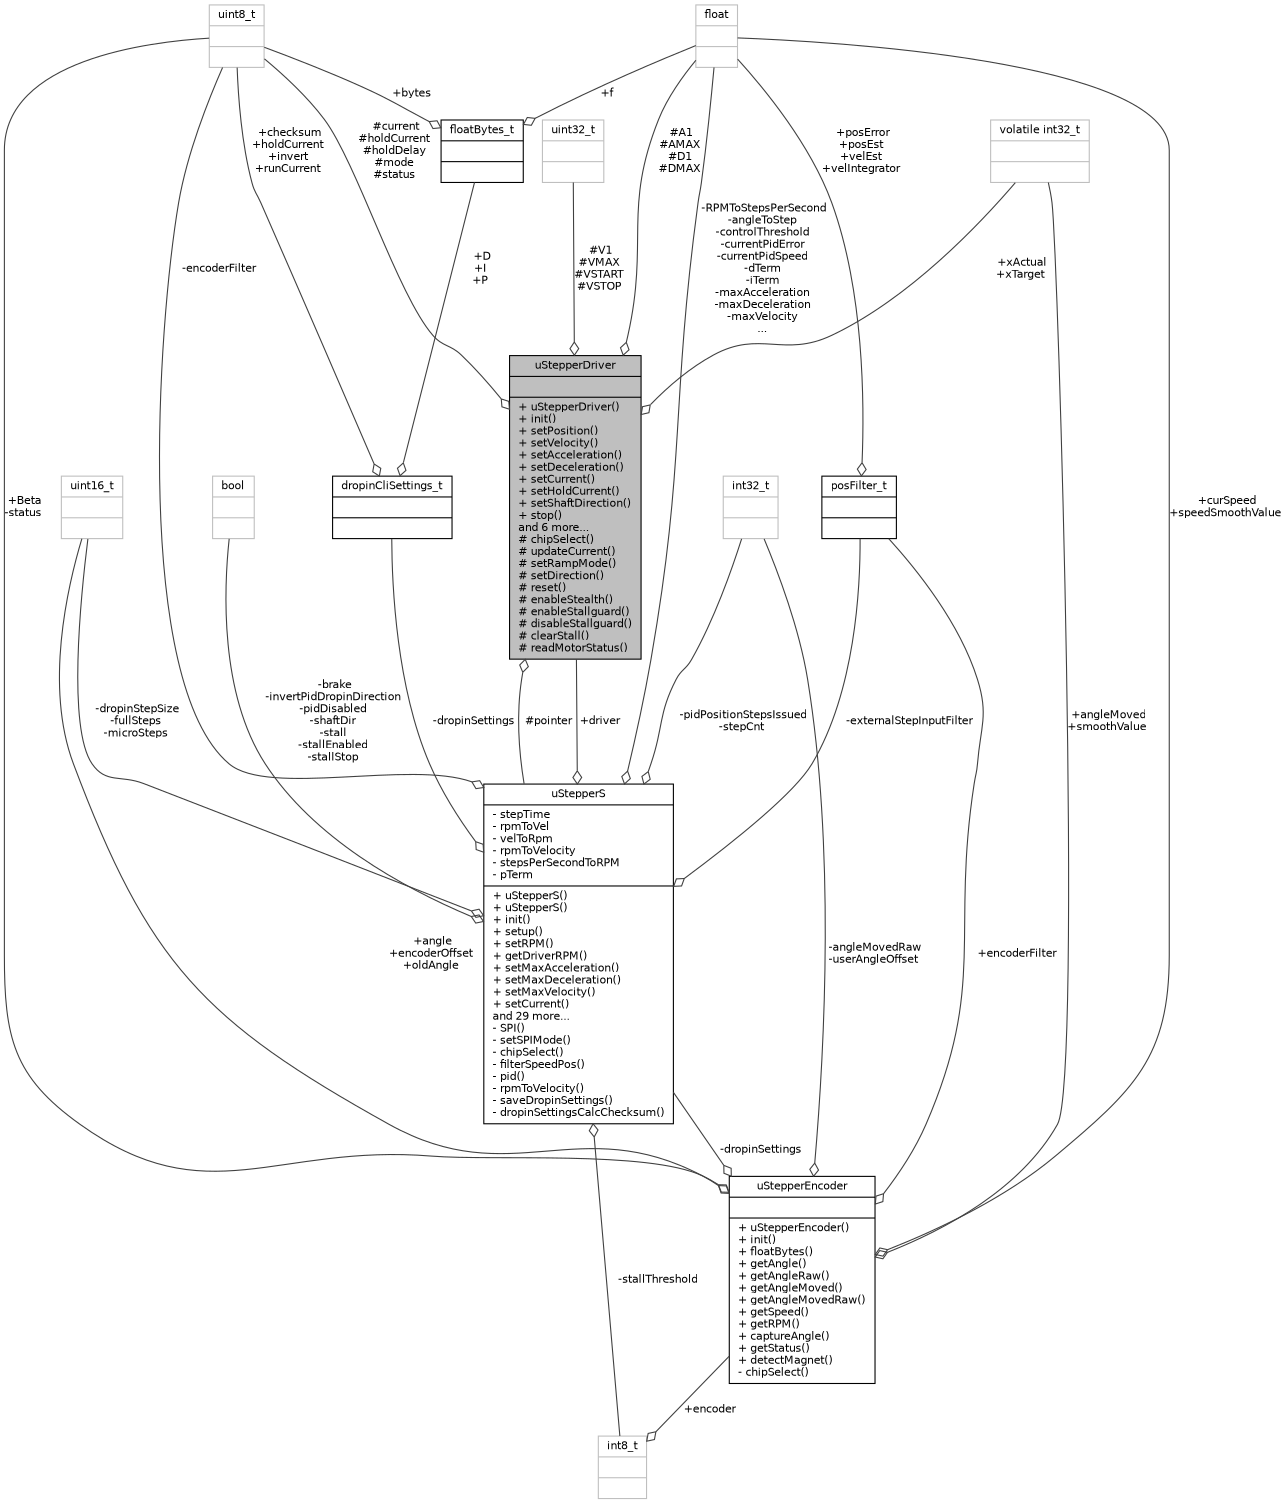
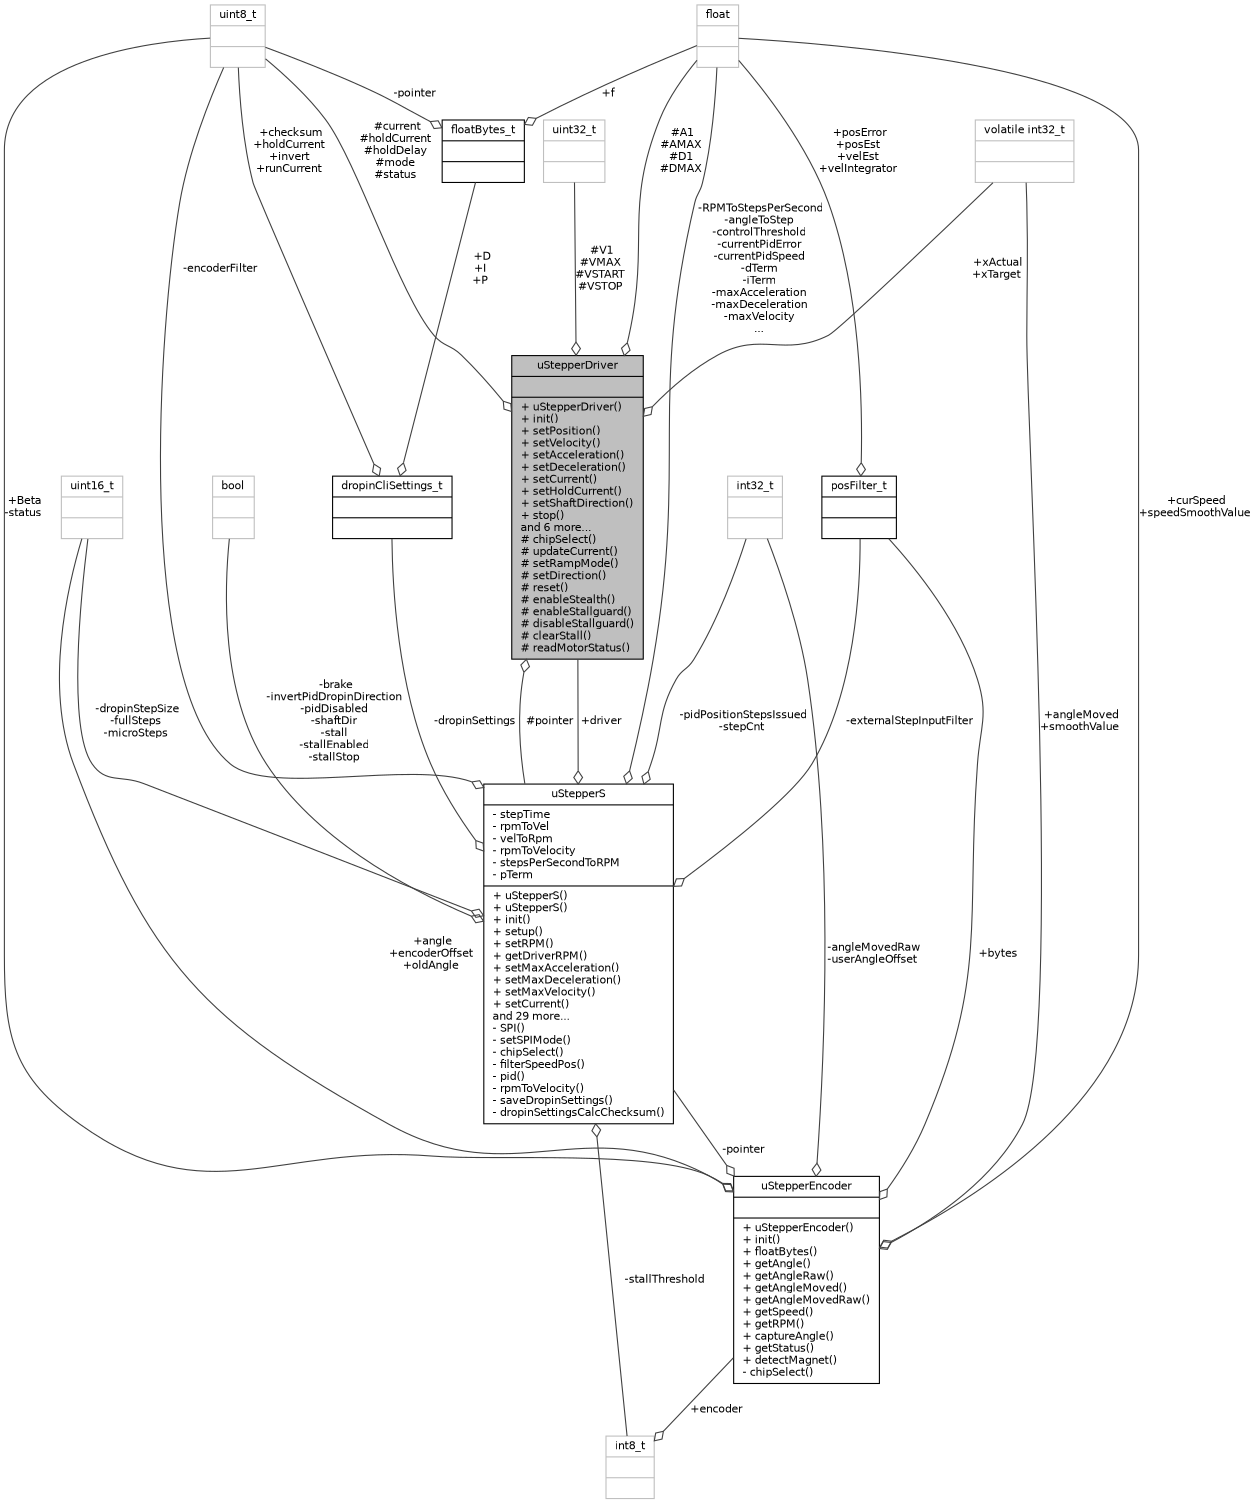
edge "uint8_t" -> "floatBytes_t": label " +bytes" -> " -pointer"
edge "posFilter_t" -> "uStepperEncoder": label " +encoderFilter" -> " +bytes"
edge "uStepperS" -> "uStepperEncoder": label " -dropinSettings" -> " -pointer"
